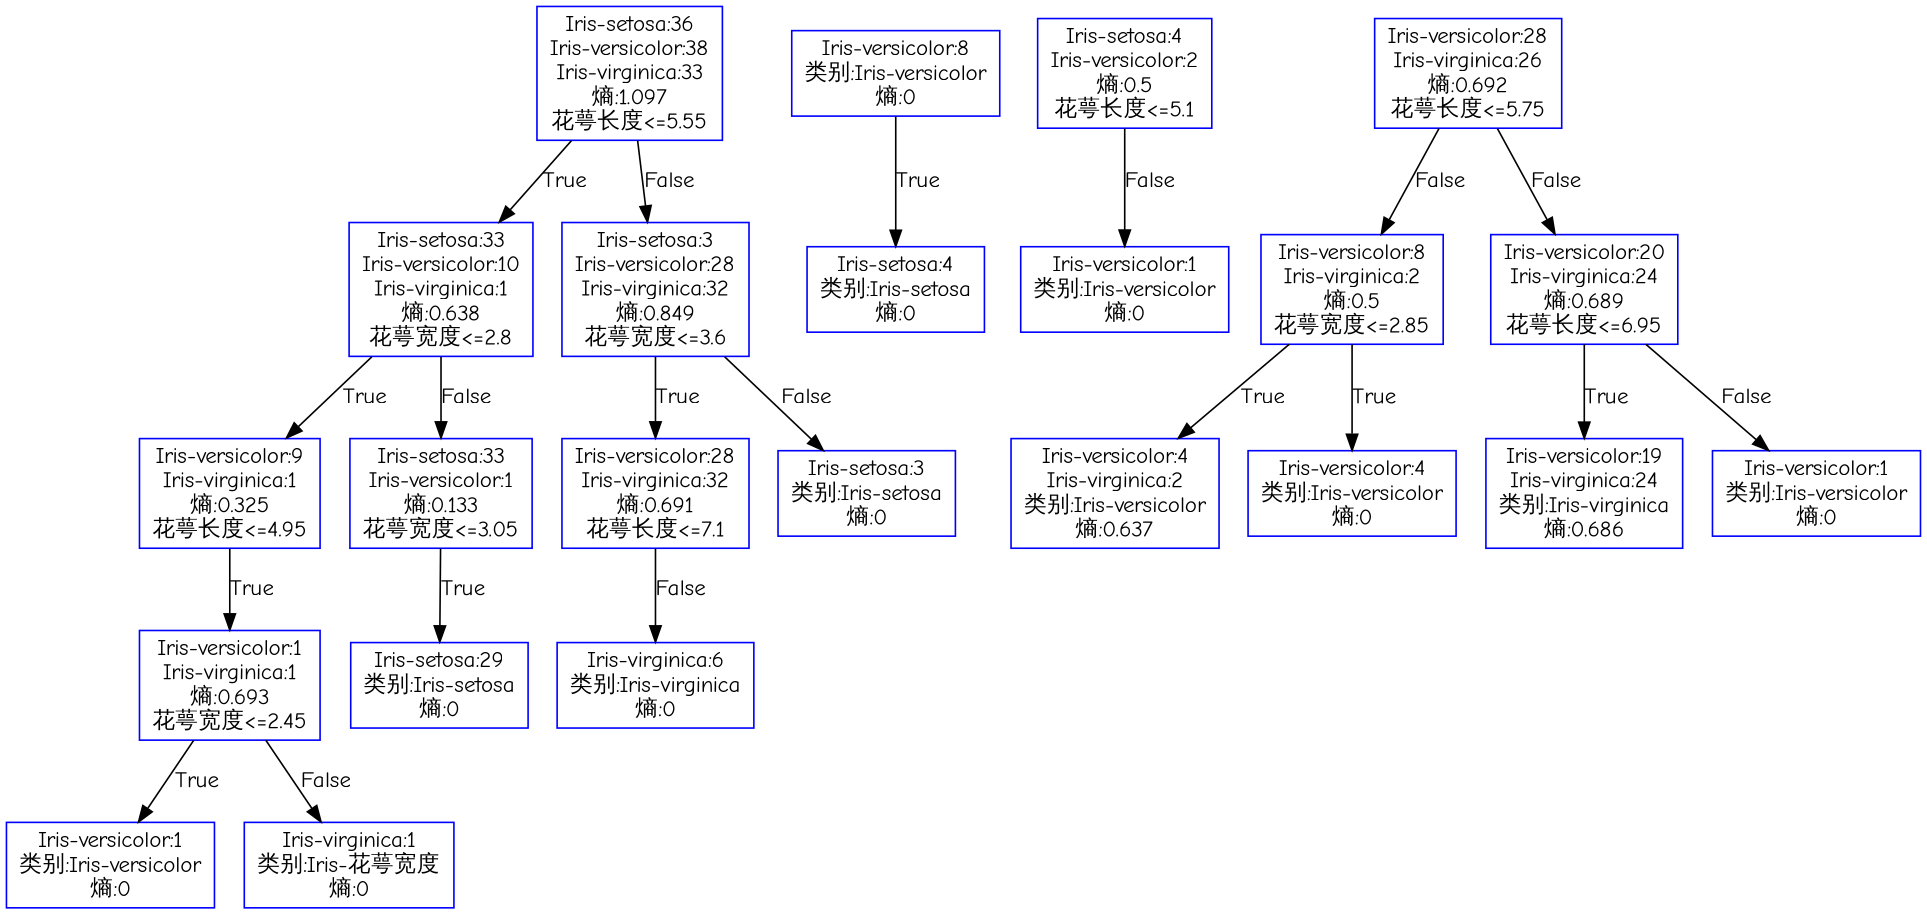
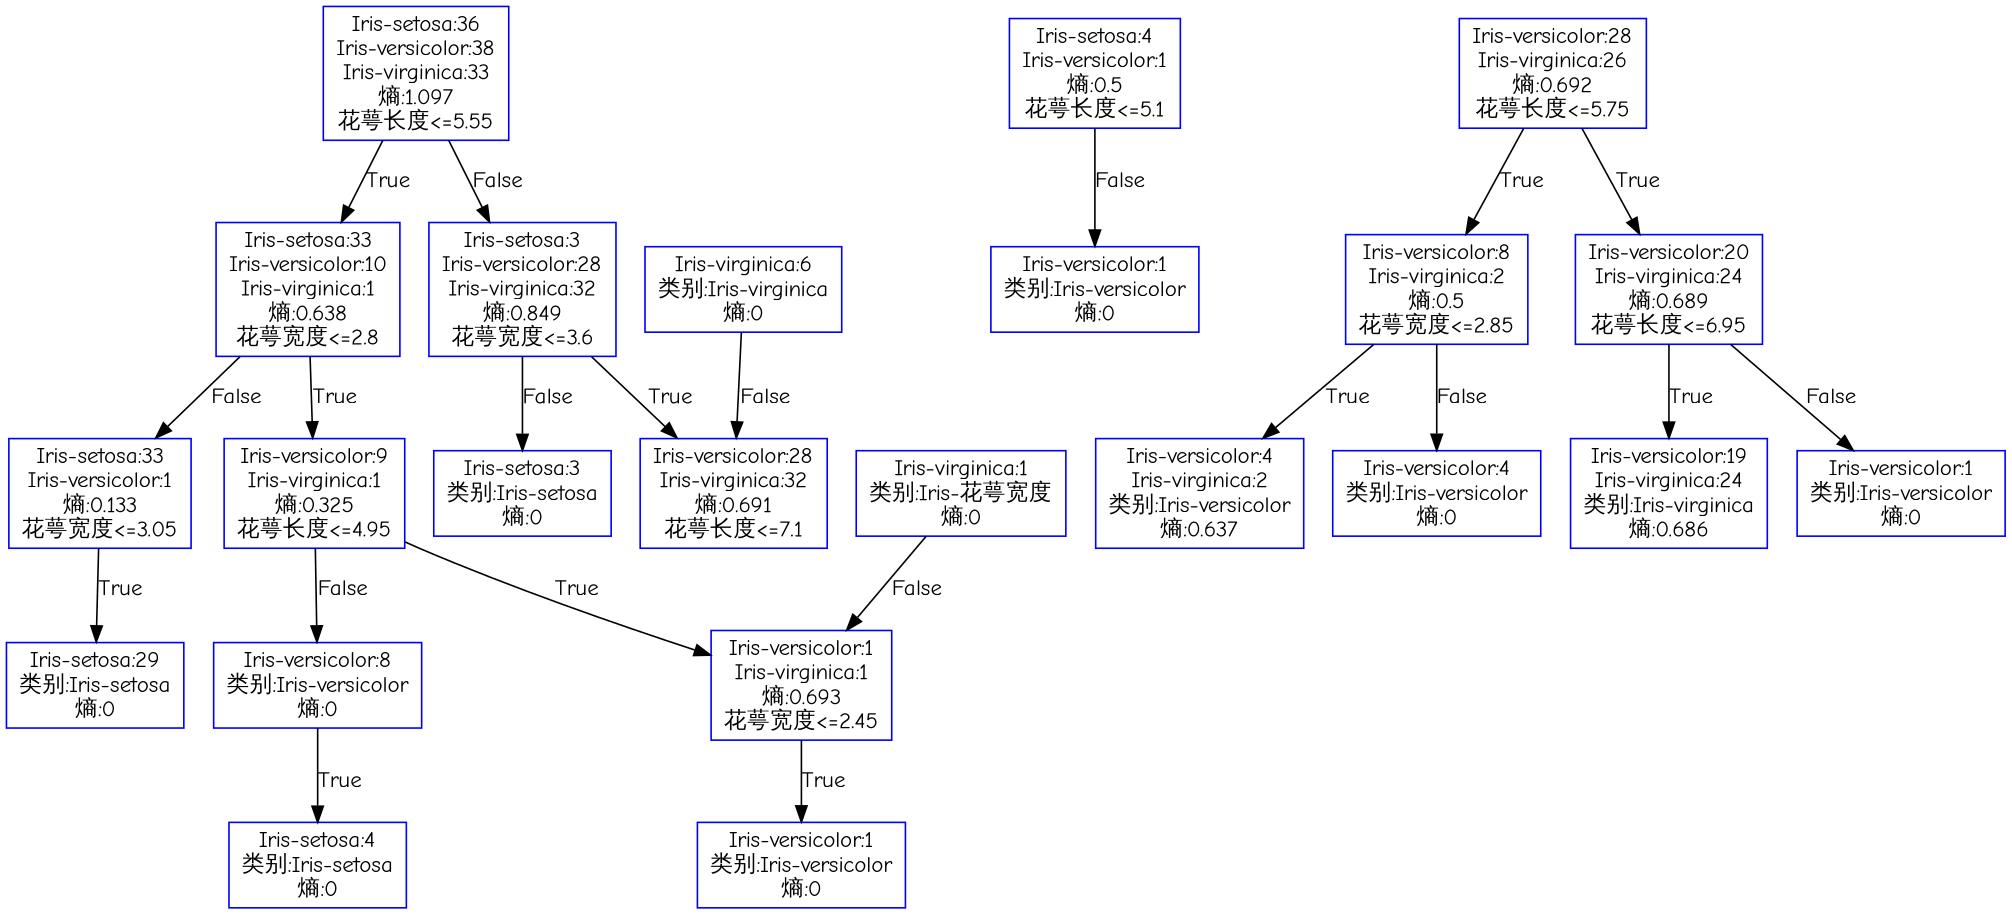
node "Iris-setosa:4 Iris-versicolor:2 熵:0.5 花萼长度<=5.1": label "Iris-setosa:4 Iris-versicolor:2 熵:0.5 花萼长度<=5.1" -> "Iris-setosa:4 Iris-versicolor:1 熵:0.5 花萼长度<=5.1"
edge "Iris-versicolor:28 Iris-virginica:26 熵:0.692 花萼长度<=5.75" -> "Iris-versicolor:8 Iris-virginica:2 熵:0.5 花萼宽度<=2.85": label "False" -> "True"
edge "Iris-versicolor:28 Iris-virginica:26 熵:0.692 花萼长度<=5.75" -> "Iris-versicolor:20 Iris-virginica:24 熵:0.689 花萼长度<=6.95": label "False" -> "True"
edge "Iris-versicolor:8 Iris-virginica:2 熵:0.5 花萼宽度<=2.85" -> "Iris-versicolor:4 类别:Iris-versicolor 熵:0": label "True" -> "False"
edge "Iris-versicolor:9 Iris-virginica:1 熵:0.325 花萼长度<=4.95" -> "Iris-versicolor:8 类别:Iris-versicolor 熵:0": added, label "False"
edge "Iris-versicolor:28 Iris-virginica:32 熵:0.691 花萼长度<=7.1" -> "Iris-virginica:6 类别:Iris-virginica 熵:0": reversed
edge "Iris-versicolor:1 Iris-virginica:1 熵:0.693 花萼宽度<=2.45" -> "Iris-virginica:1 类别:Iris-花萼宽度 熵:0": reversed
